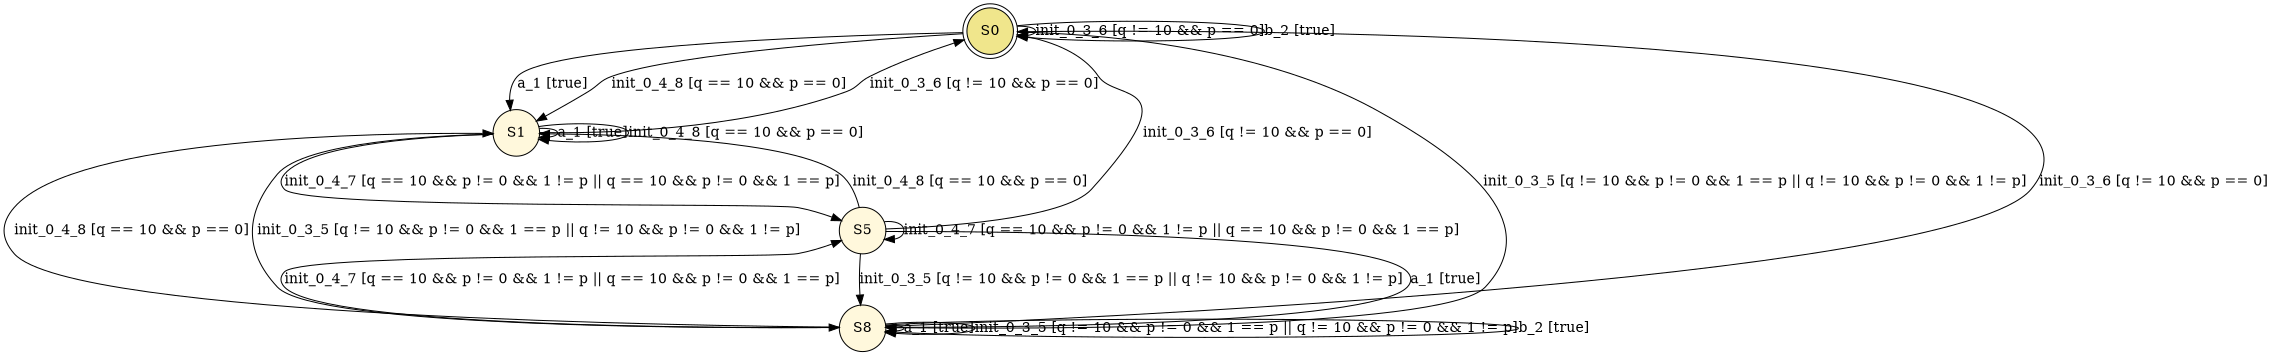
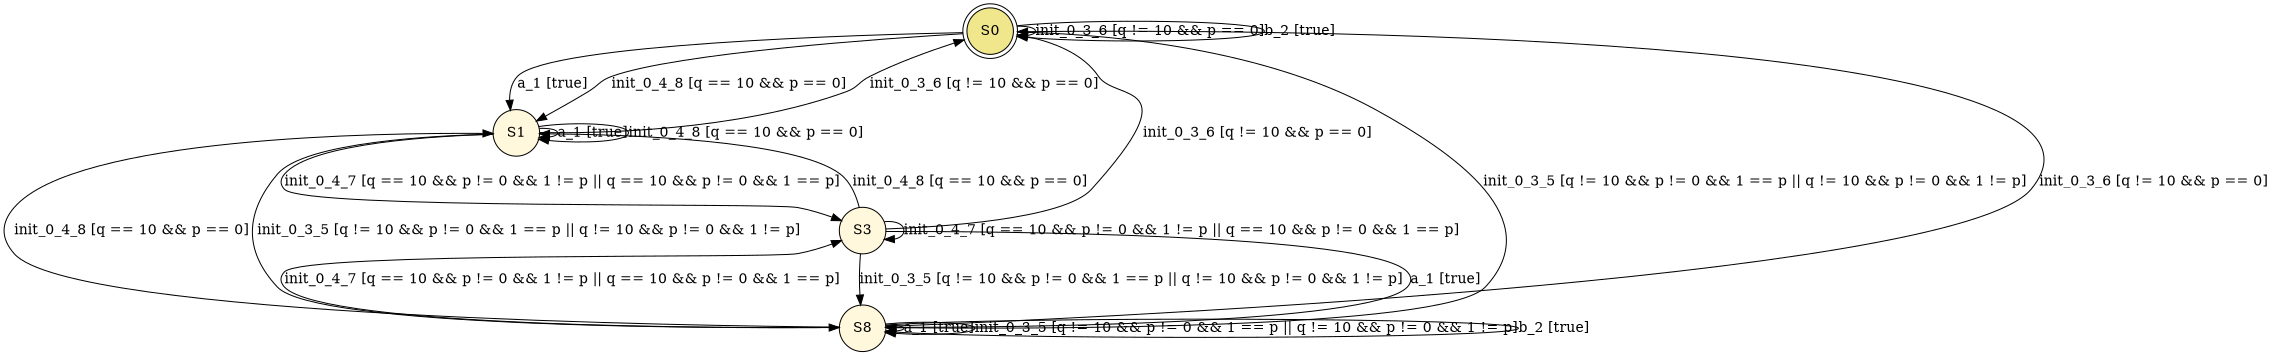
node "S5": label "S5" -> "S3"
